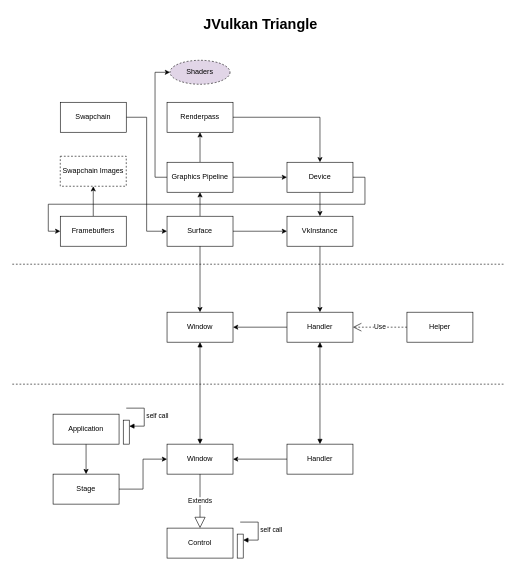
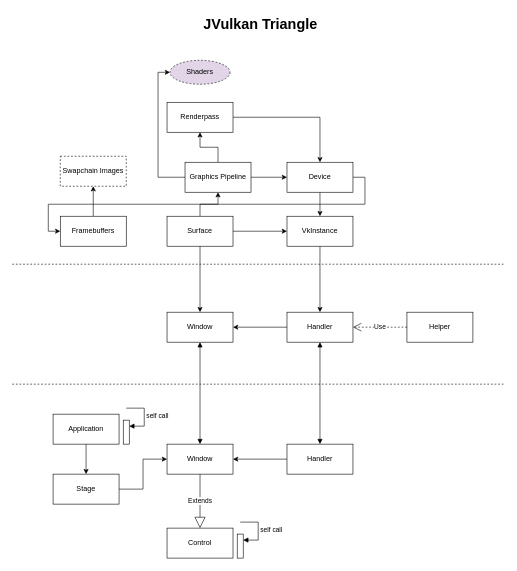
node "Swapchain": removed
edge "Swapchain" -> "Surface": removed
node "Graphics Pipeline": moved (200, 177) -> (218, 177)
